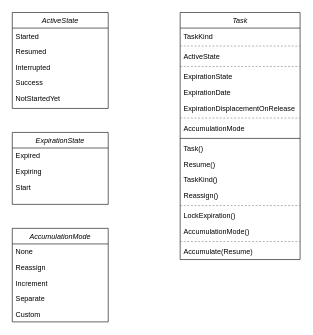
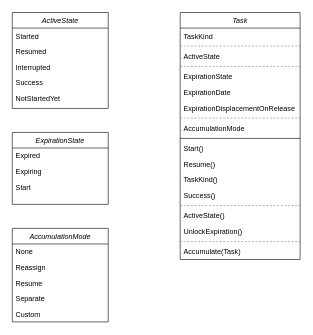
node "Task()": label "Task()" -> "Start()"
node "Reassign()": label "Reassign()" -> "Success()"
node "LockExpiration()": label "LockExpiration()" -> "ActiveState()"
node "AccumulationMode()": label "AccumulationMode()" -> "UnlockExpiration()"
node "Accumulate(Resume)": label "Accumulate(Resume)" -> "Accumulate(Task)"
node "Increment": label "Increment" -> "Resume"
